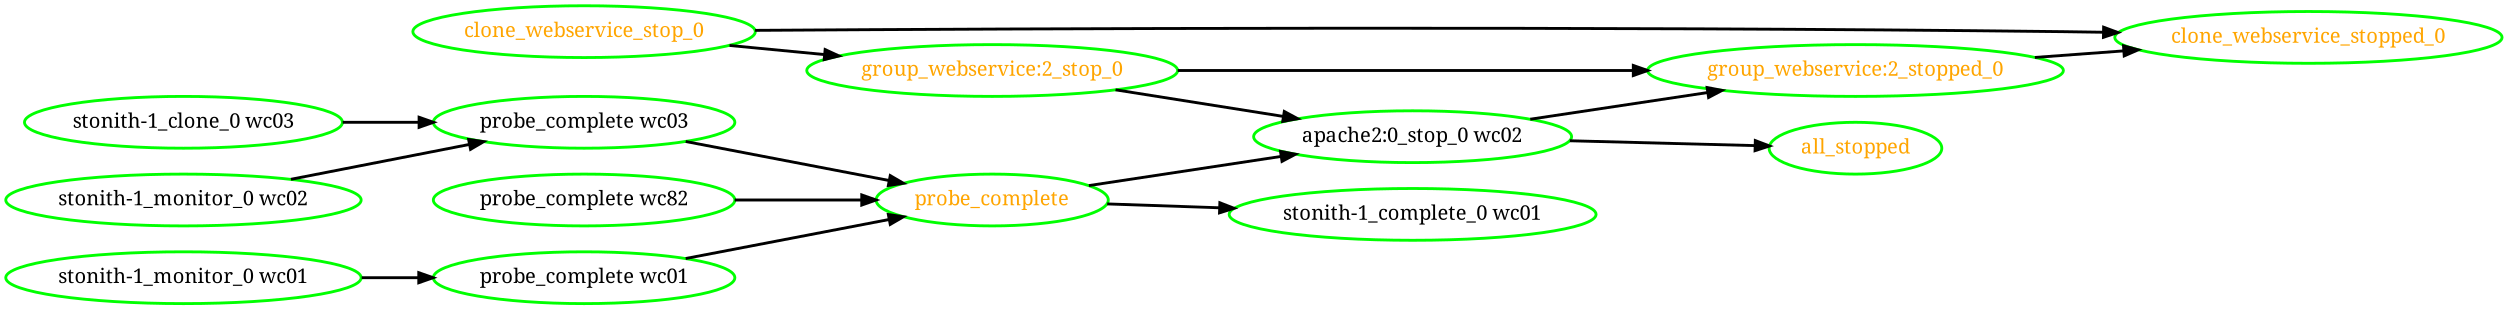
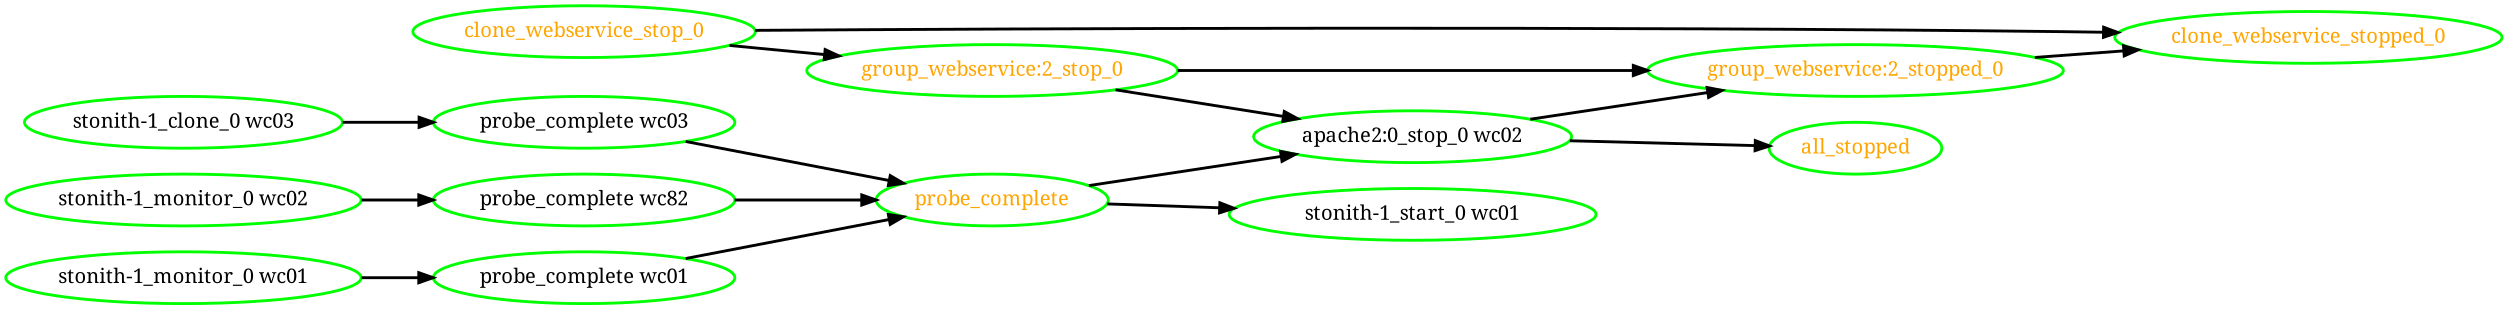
edge "stonith-1_monitor_0 wc02" -> "probe_complete wc03": now "stonith-1_monitor_0 wc02" -> "probe_complete wc82"
node "stonith-1_complete_0 wc01": label "stonith-1_complete_0 wc01" -> "stonith-1_start_0 wc01"
